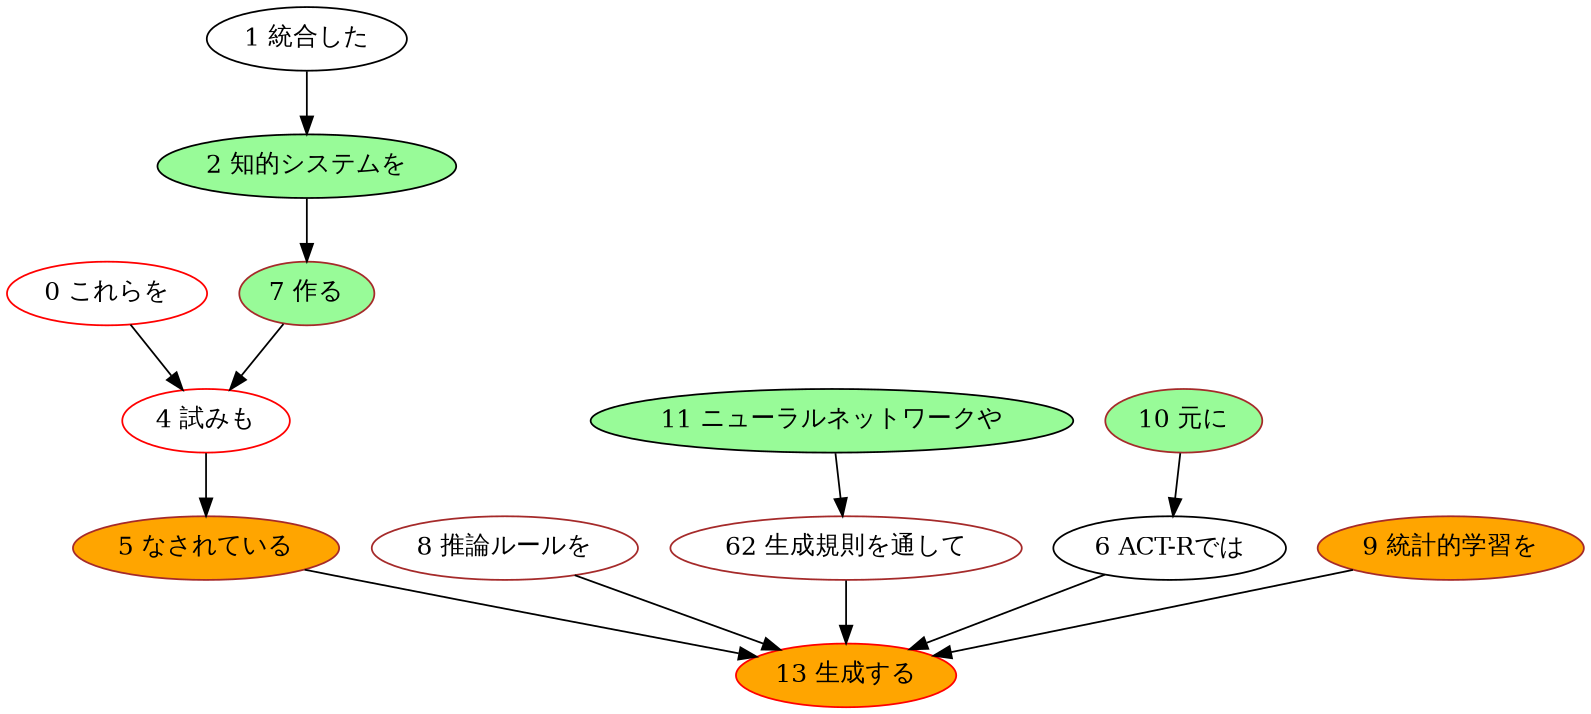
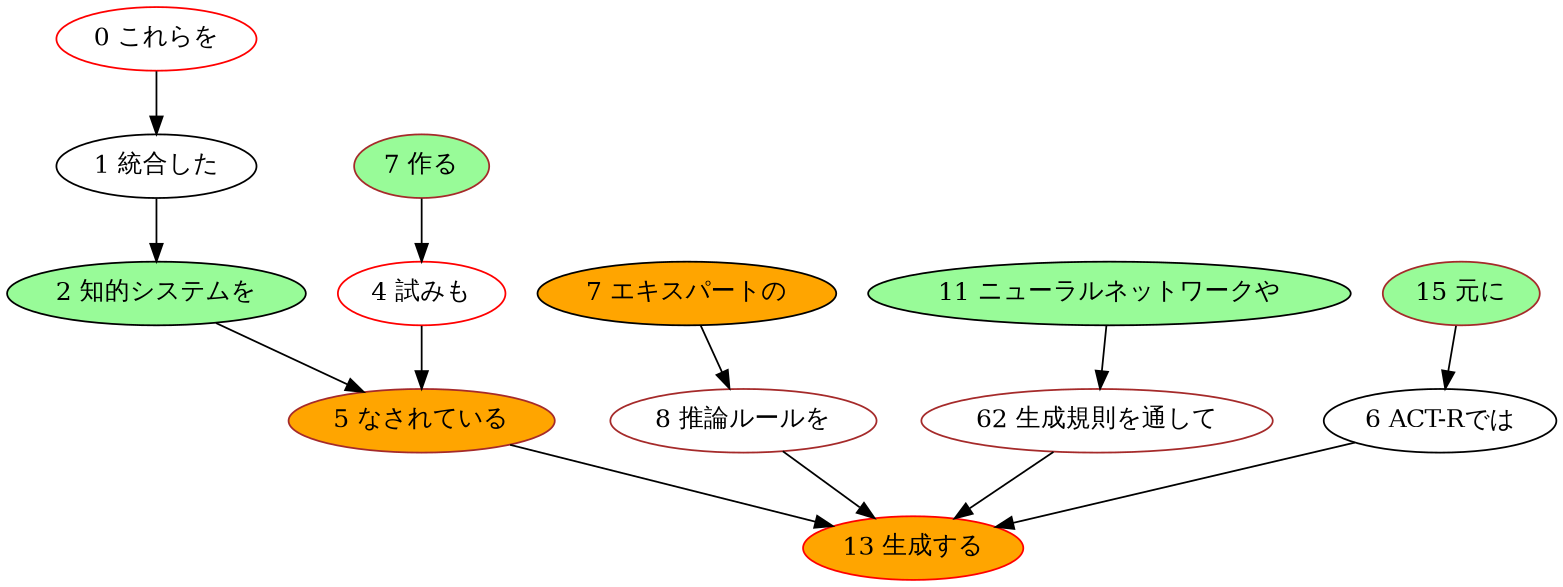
edge "2 知的システムを" -> "7 作る": now "2 知的システムを" -> "5 なされている"
node "7 エキスパートの": added
edge "0 これらを" -> "4 試みも": now "0 これらを" -> "1 統合した"
node "10 元に": label "10 元に" -> "15 元に"
node "9 統計的学習を": removed
